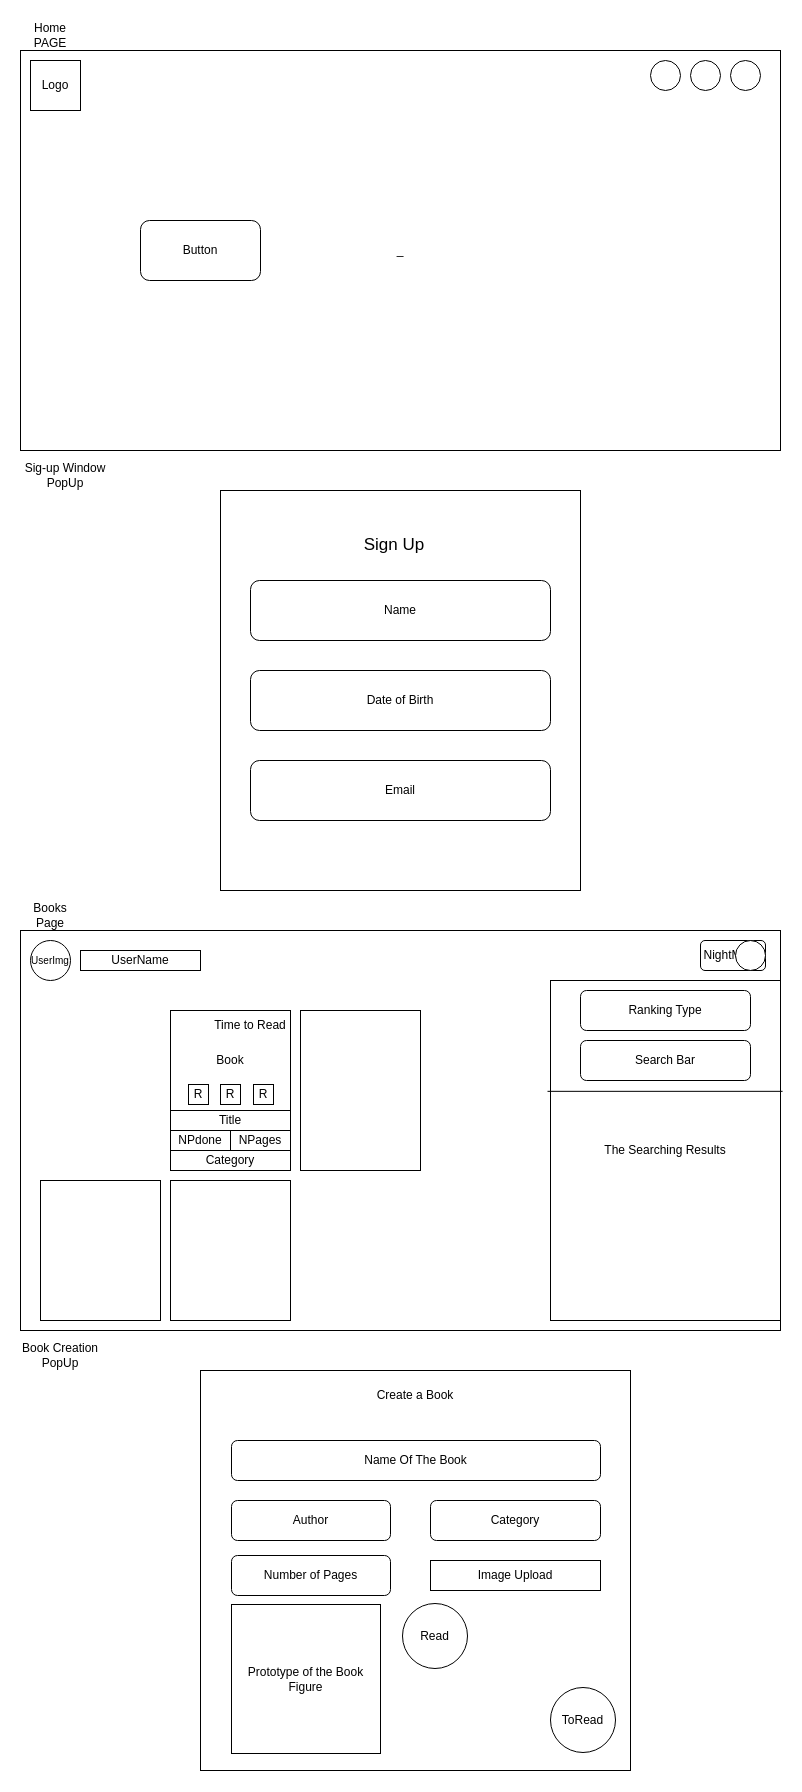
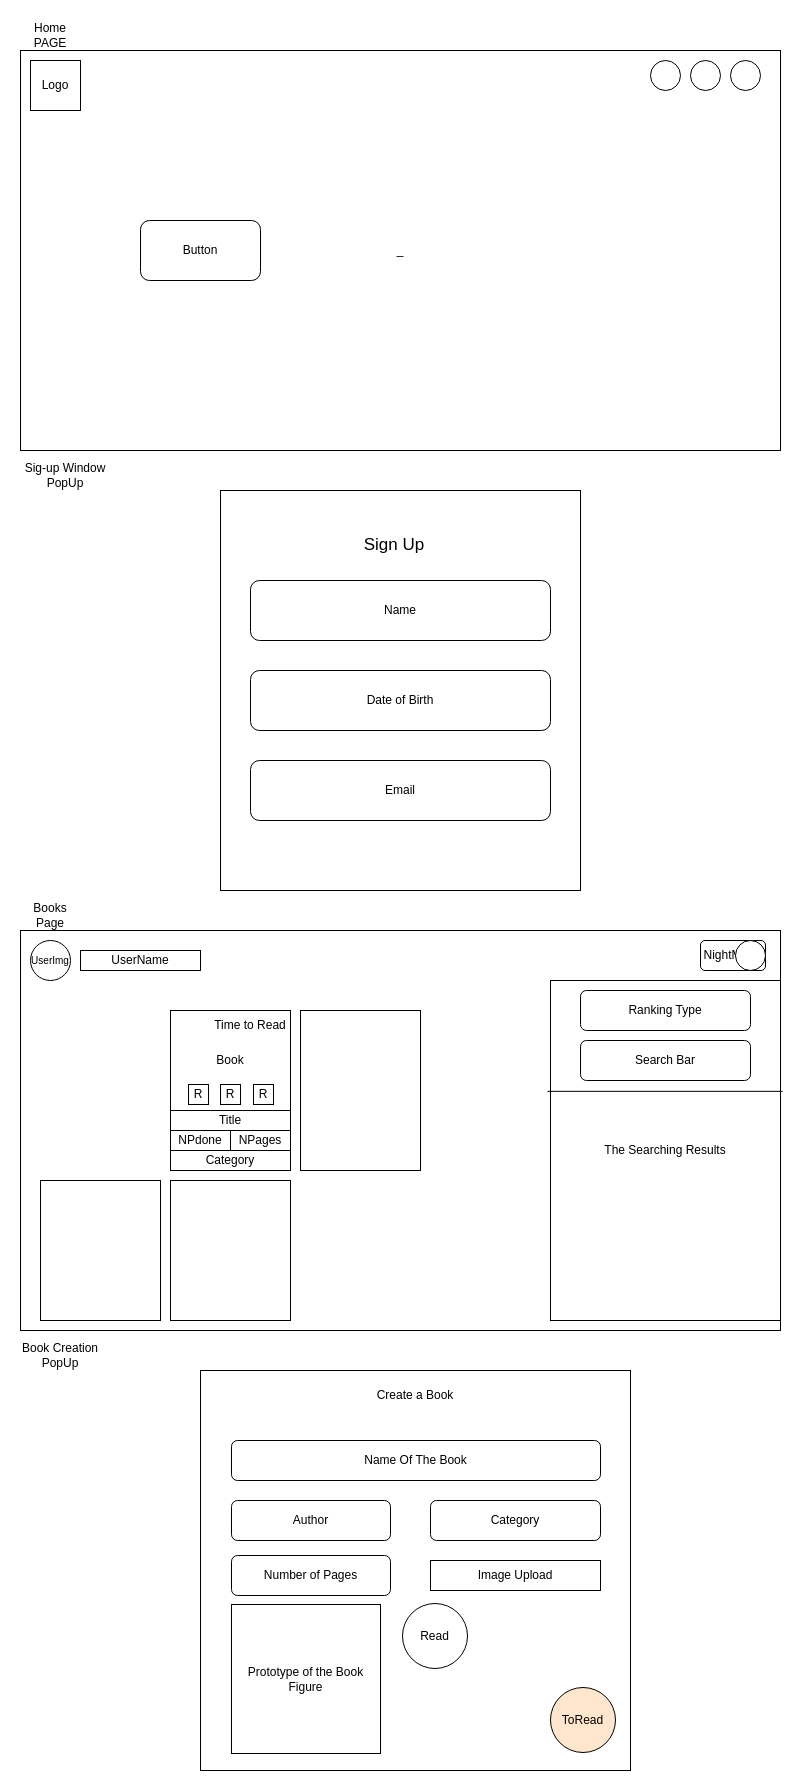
node "ToRead": fillcolor #ffffff -> #ffe6cc
